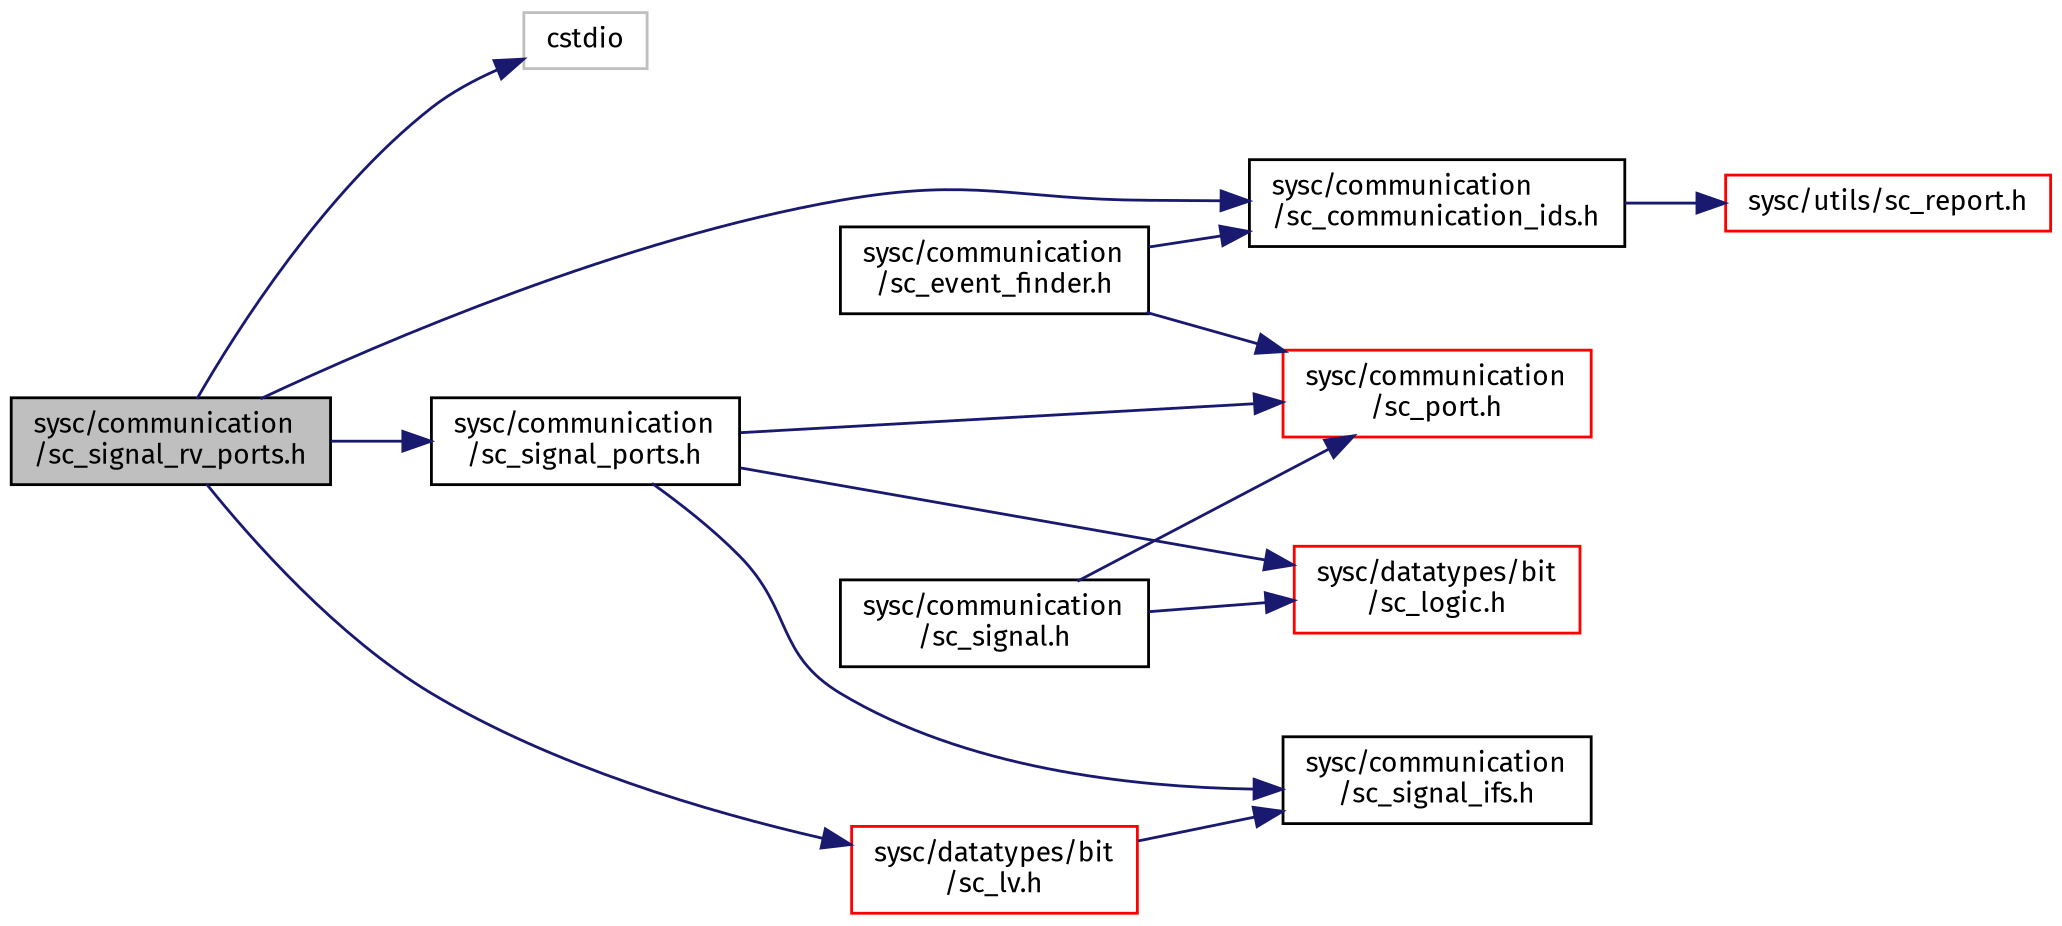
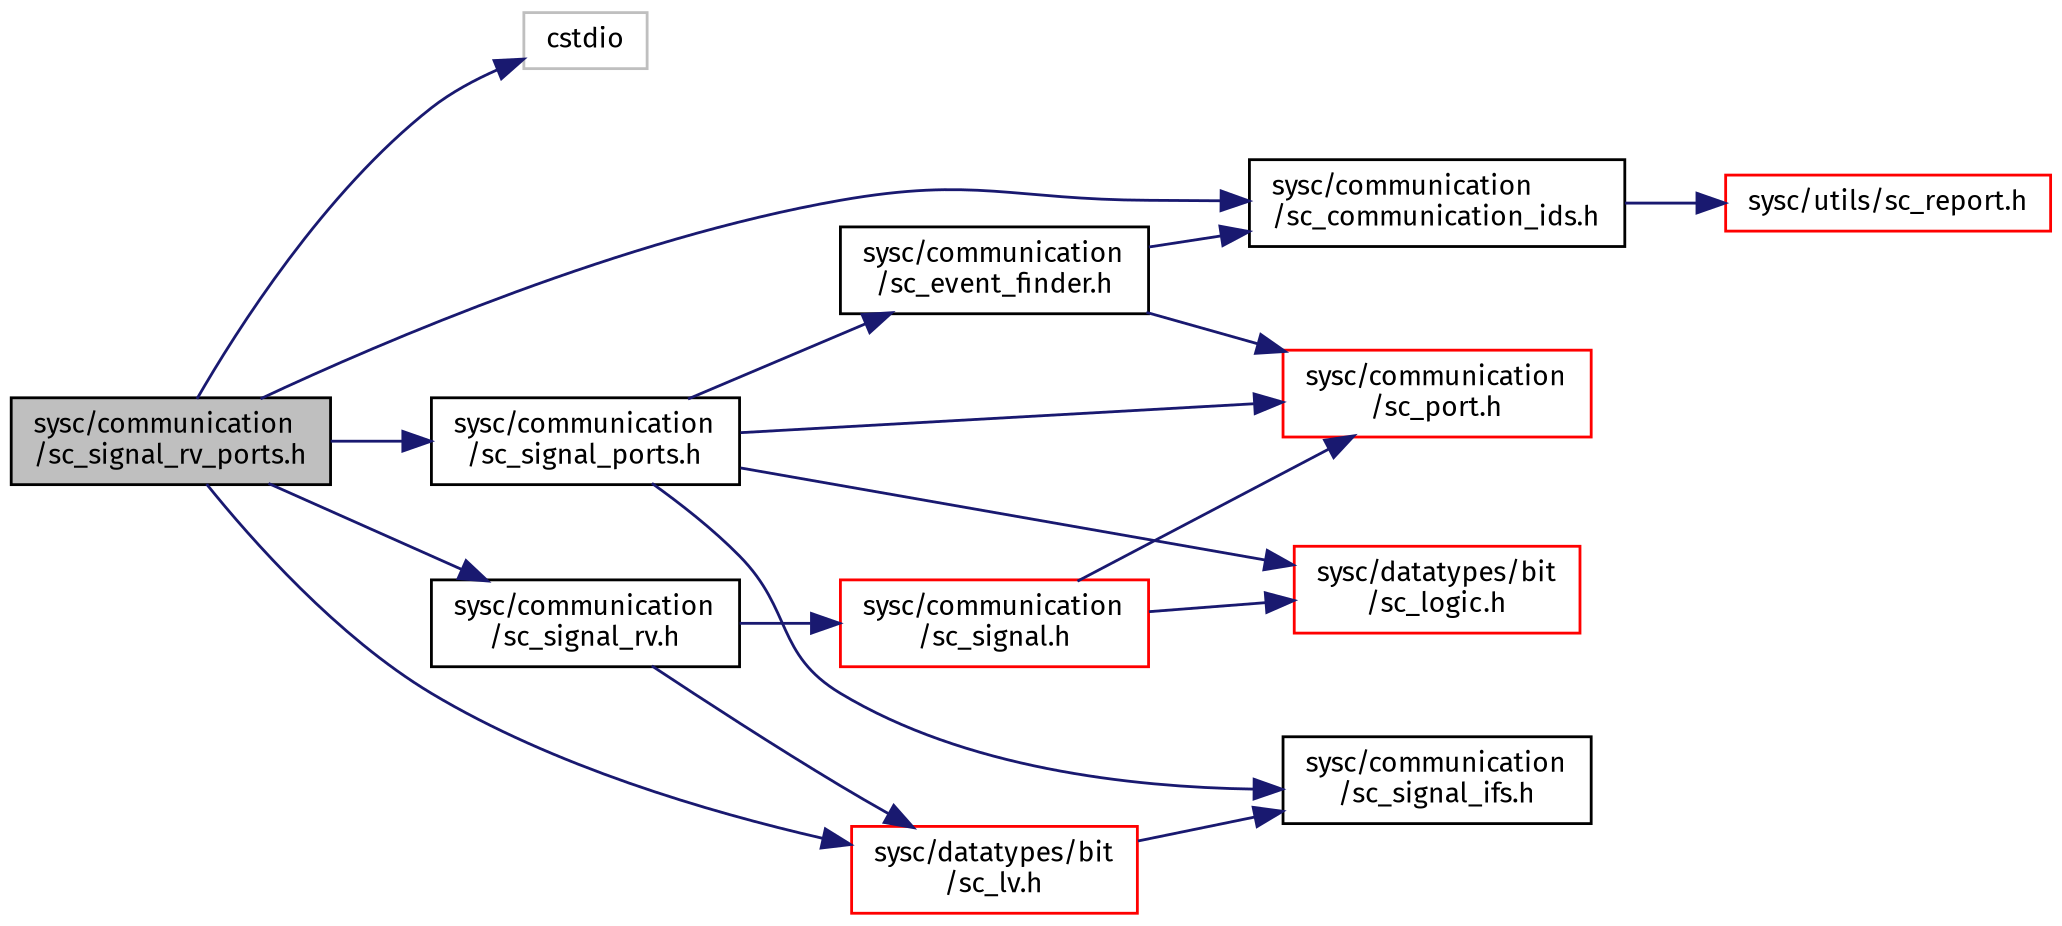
edge "sysc/communication /sc_signal_ports.h" -> "sysc/communication /sc_event_finder.h": added
node "sysc/communication /sc_signal_rv.h": added
node "sysc/communication /sc_signal.h": color black -> red
